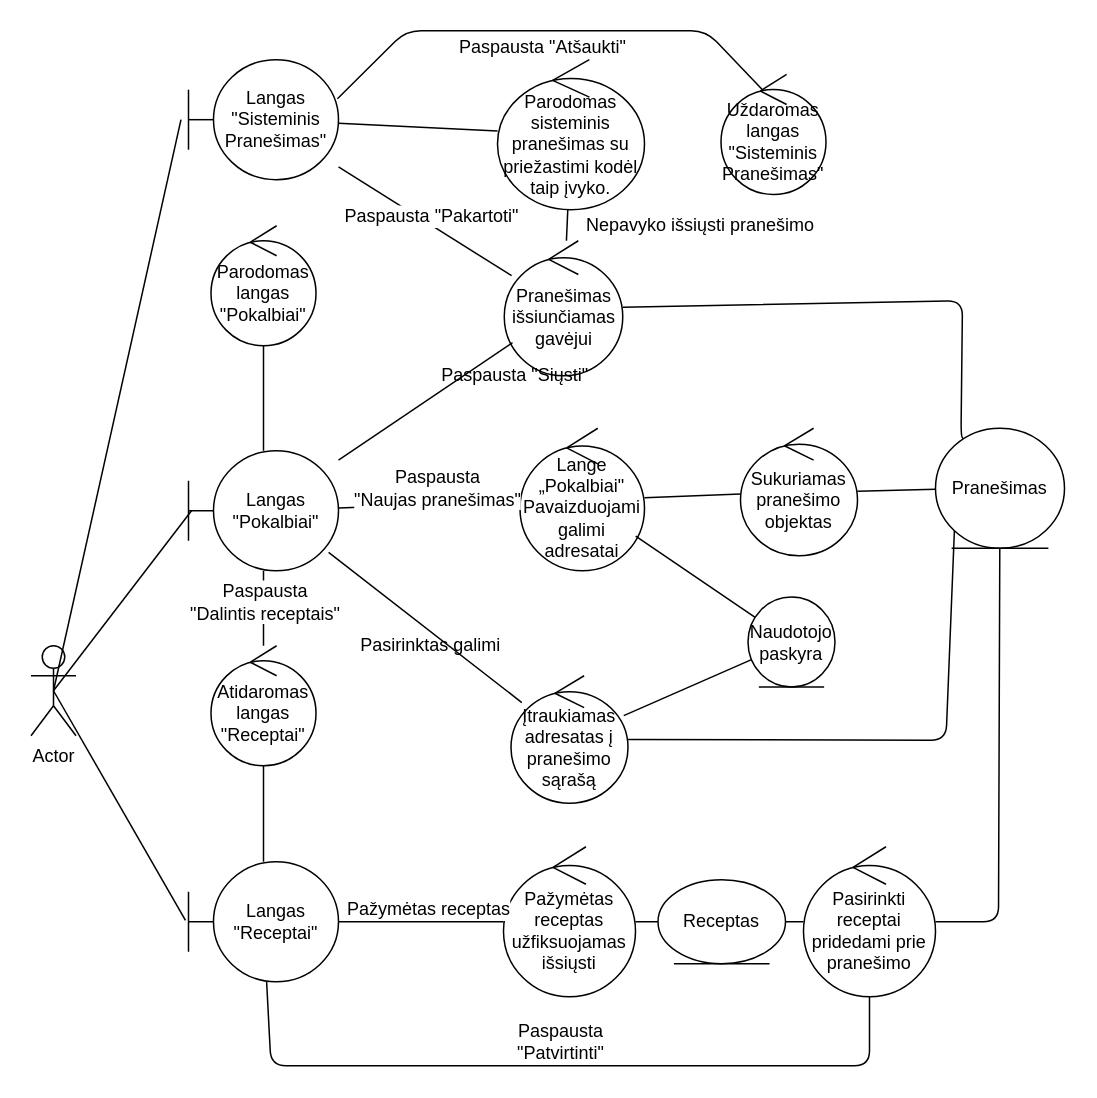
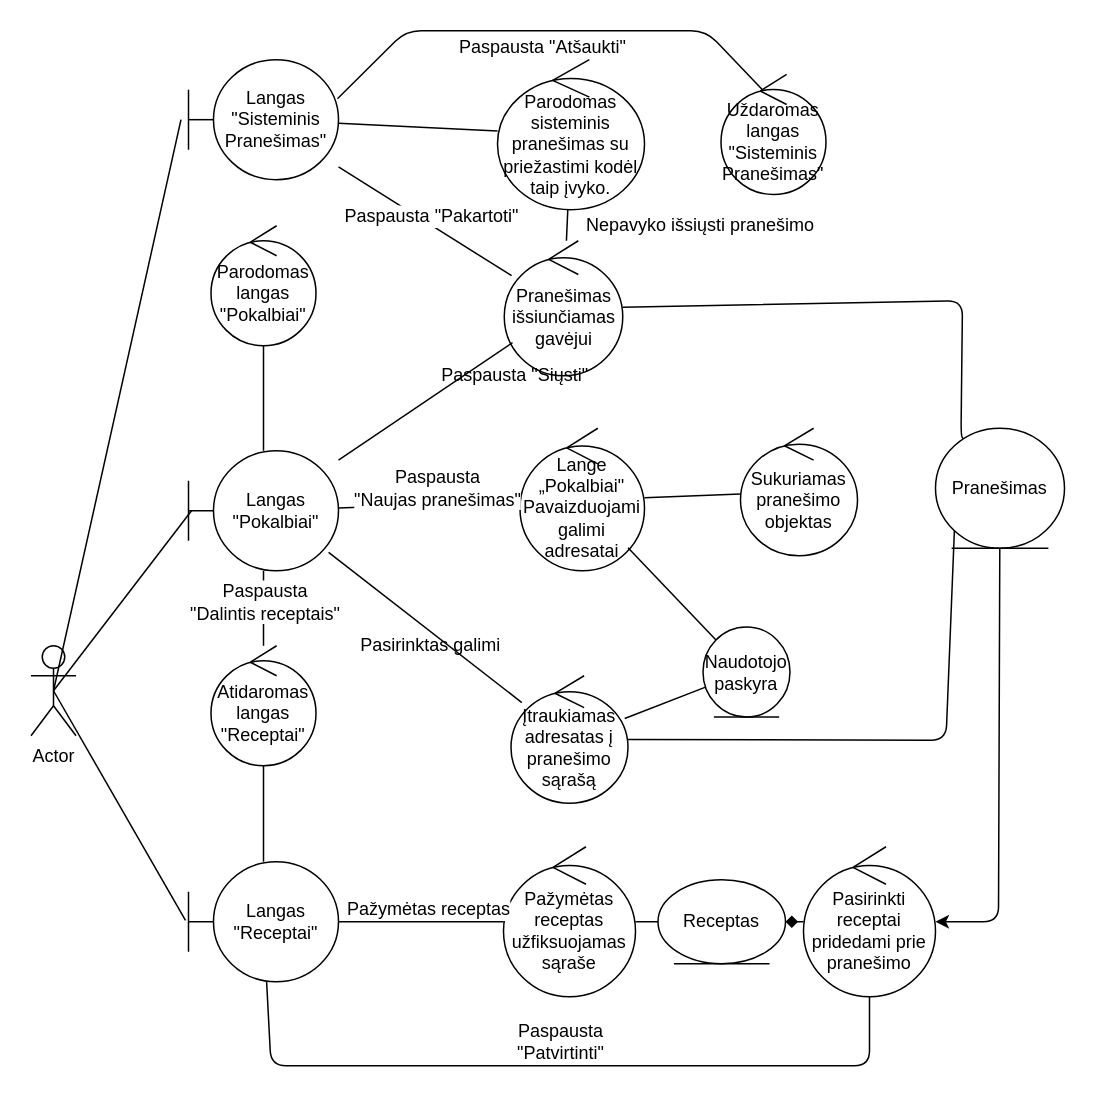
edge "Pranešimas" -- "Sukuriamas pranešimo objektas": removed
node "Naudotojo paskyra": moved (791, 642) -> (746, 672)
edge "Receptas" -- "Pasirinkti receptai pridedami prie pranešimo": arrowhead none -> diamond
edge "Pranešimas" -- "Pasirinkti receptai pridedami prie pranešimo": arrowhead none -> classic
node "Pažymėtas receptas užfiksuojamas išsiųsti": label "Pažymėtas receptas užfiksuojamas išsiųsti" -> "Pažymėtas receptas užfiksuojamas sąraše"
